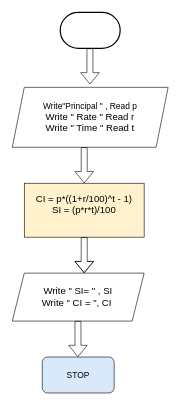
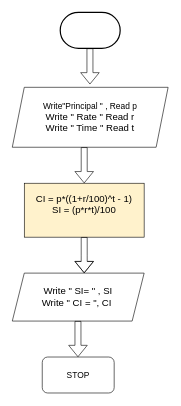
node "STOP": fillcolor #dae8fc -> #ffffff
